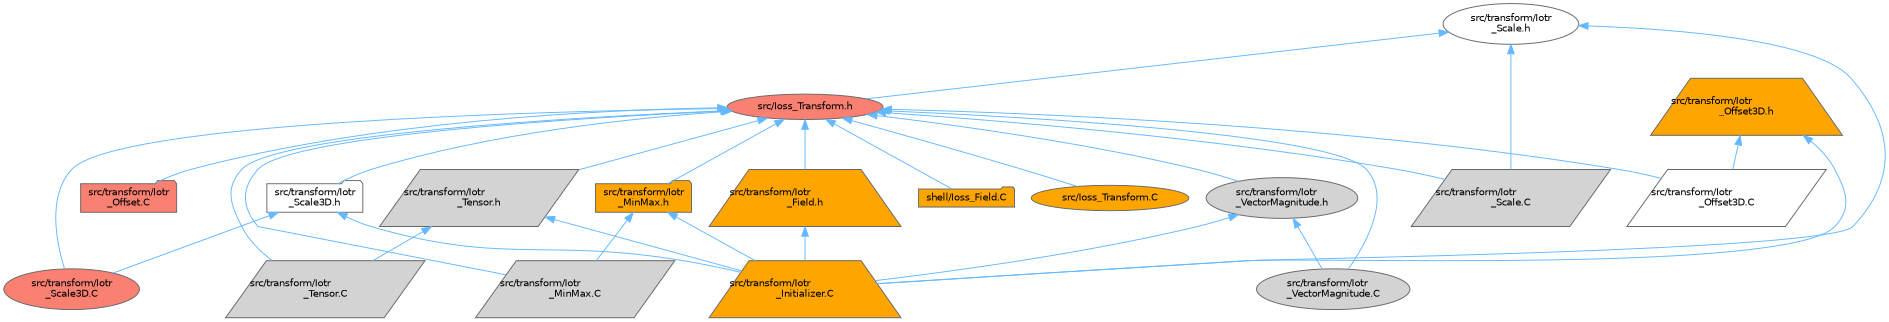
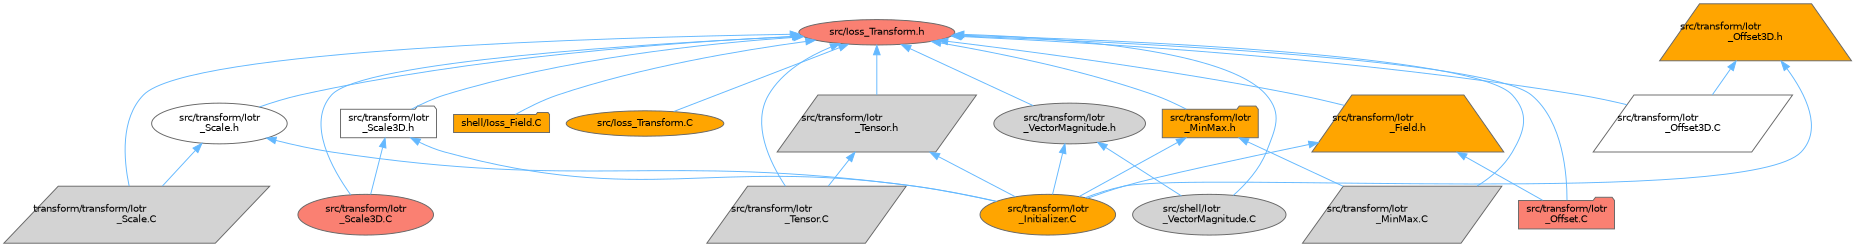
edge "src/Ioss_Transform.h" -> "src/transform/Iotr _Scale.h": reversed
edge "src/transform/Iotr _Offset.C" -> "src/transform/Iotr _Field.h": added
node "src/transform/Iotr _Scale.C": label "src/transform/Iotr _Scale.C" -> "transform/transform/Iotr _Scale.C"
node "src/transform/Iotr _Initializer.C": shape trapezium -> ellipse
node "src/transform/Iotr _VectorMagnitude.C": label "src/transform/Iotr _VectorMagnitude.C" -> "src/shell/Iotr _VectorMagnitude.C"
